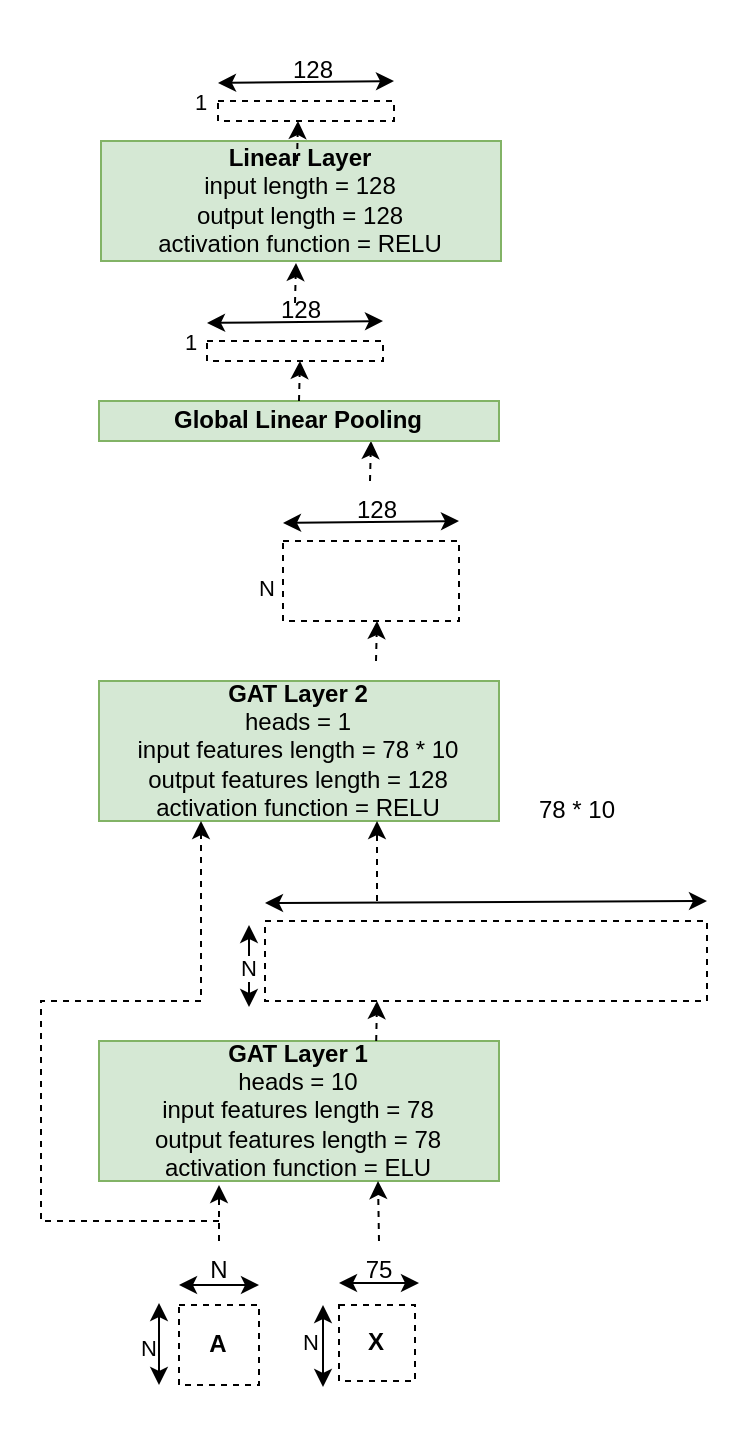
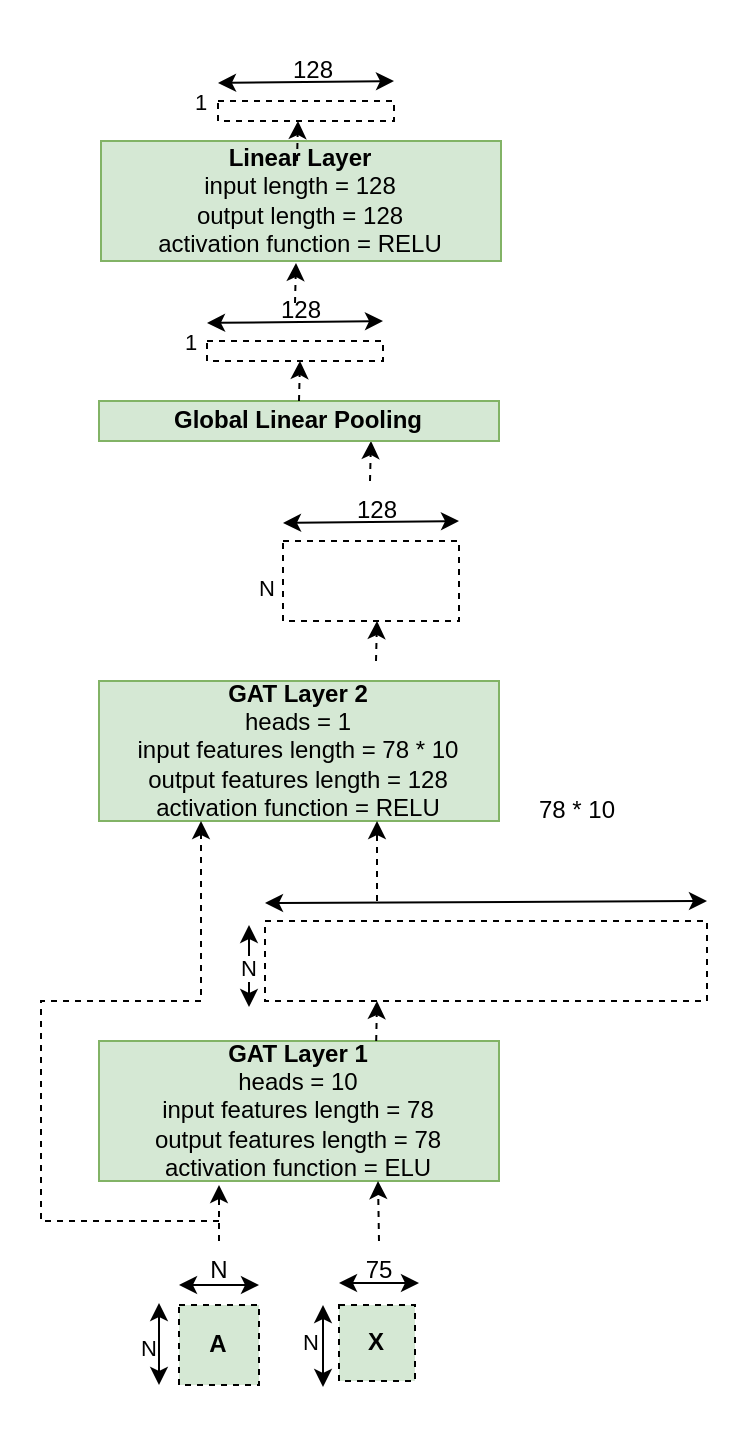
node "X": fillcolor #ffffff -> #d5e8d4
node "A": fillcolor #ffffff -> #d5e8d4
